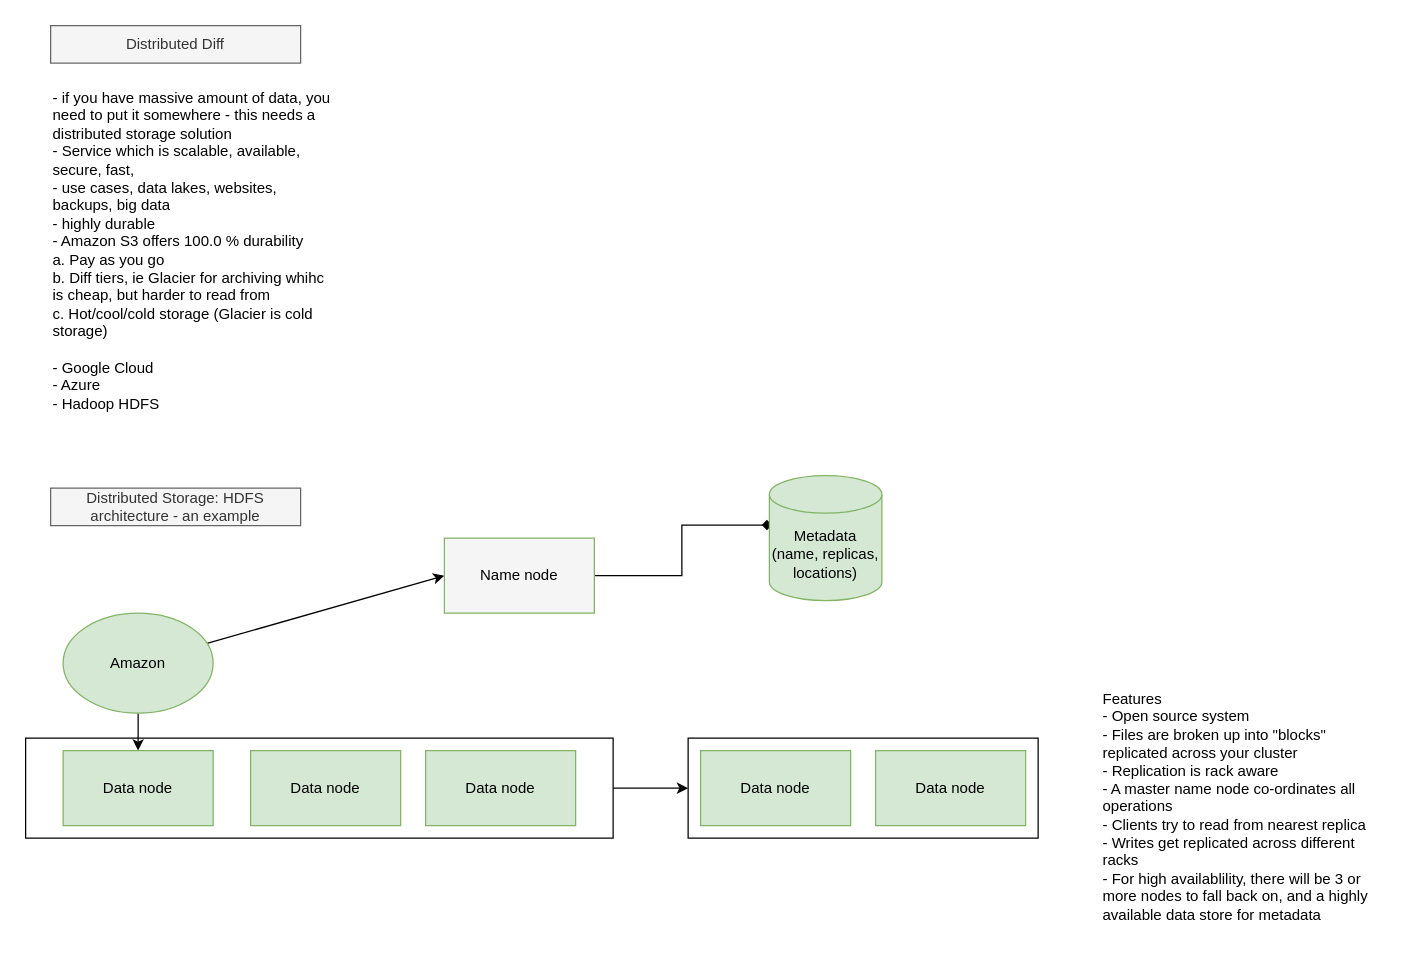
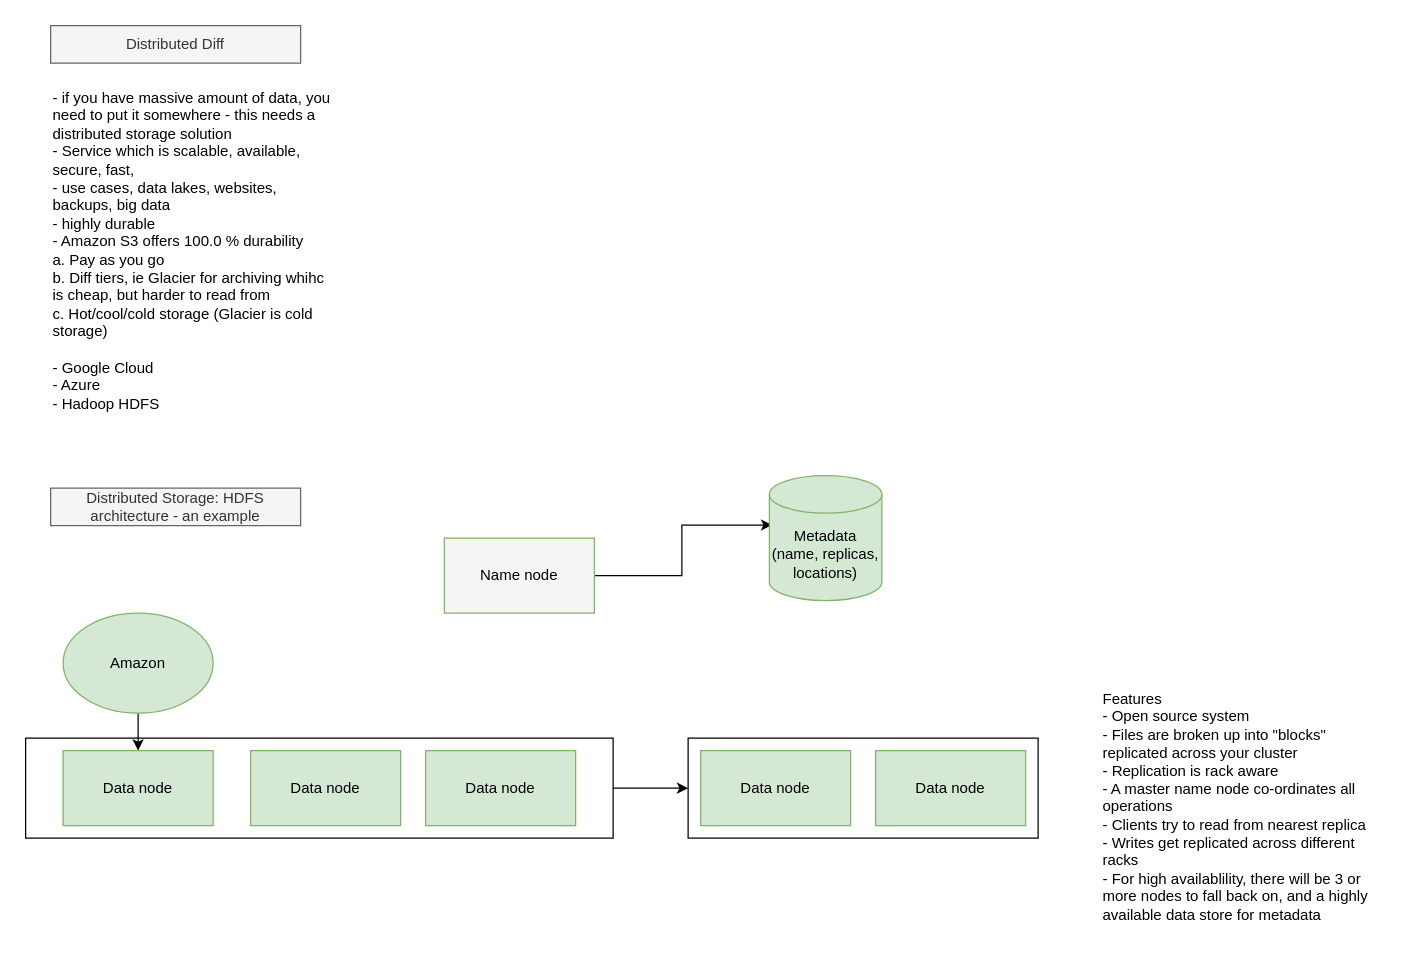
edge "Name node" -> "Metadata (name, replicas, locations)": arrowhead diamond -> classic
edge "Amazon" -> "Name node": removed
